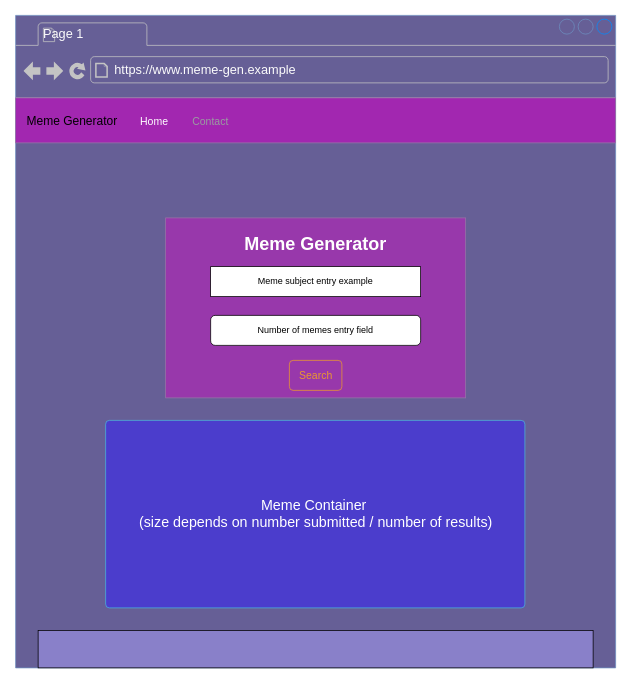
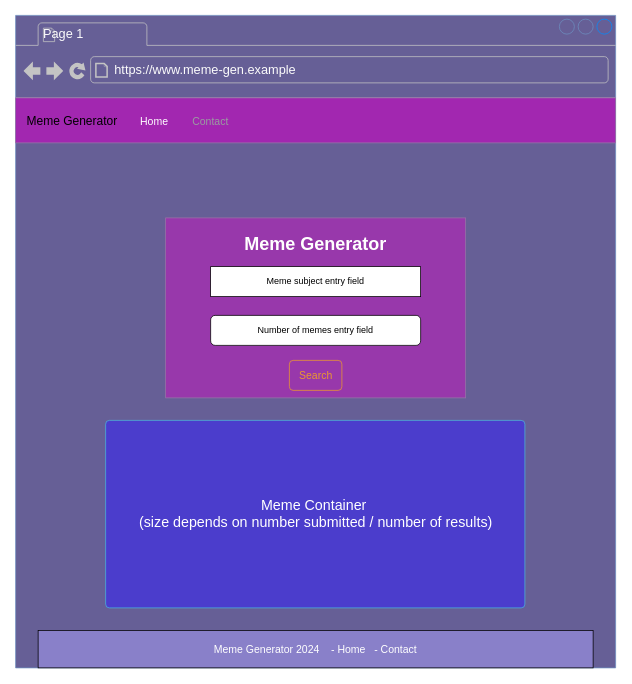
node "Meme subject entry example": label "Meme subject entry example" -> "Meme subject entry field"
node "Meme Generator 2024 - Home - Contact": added
